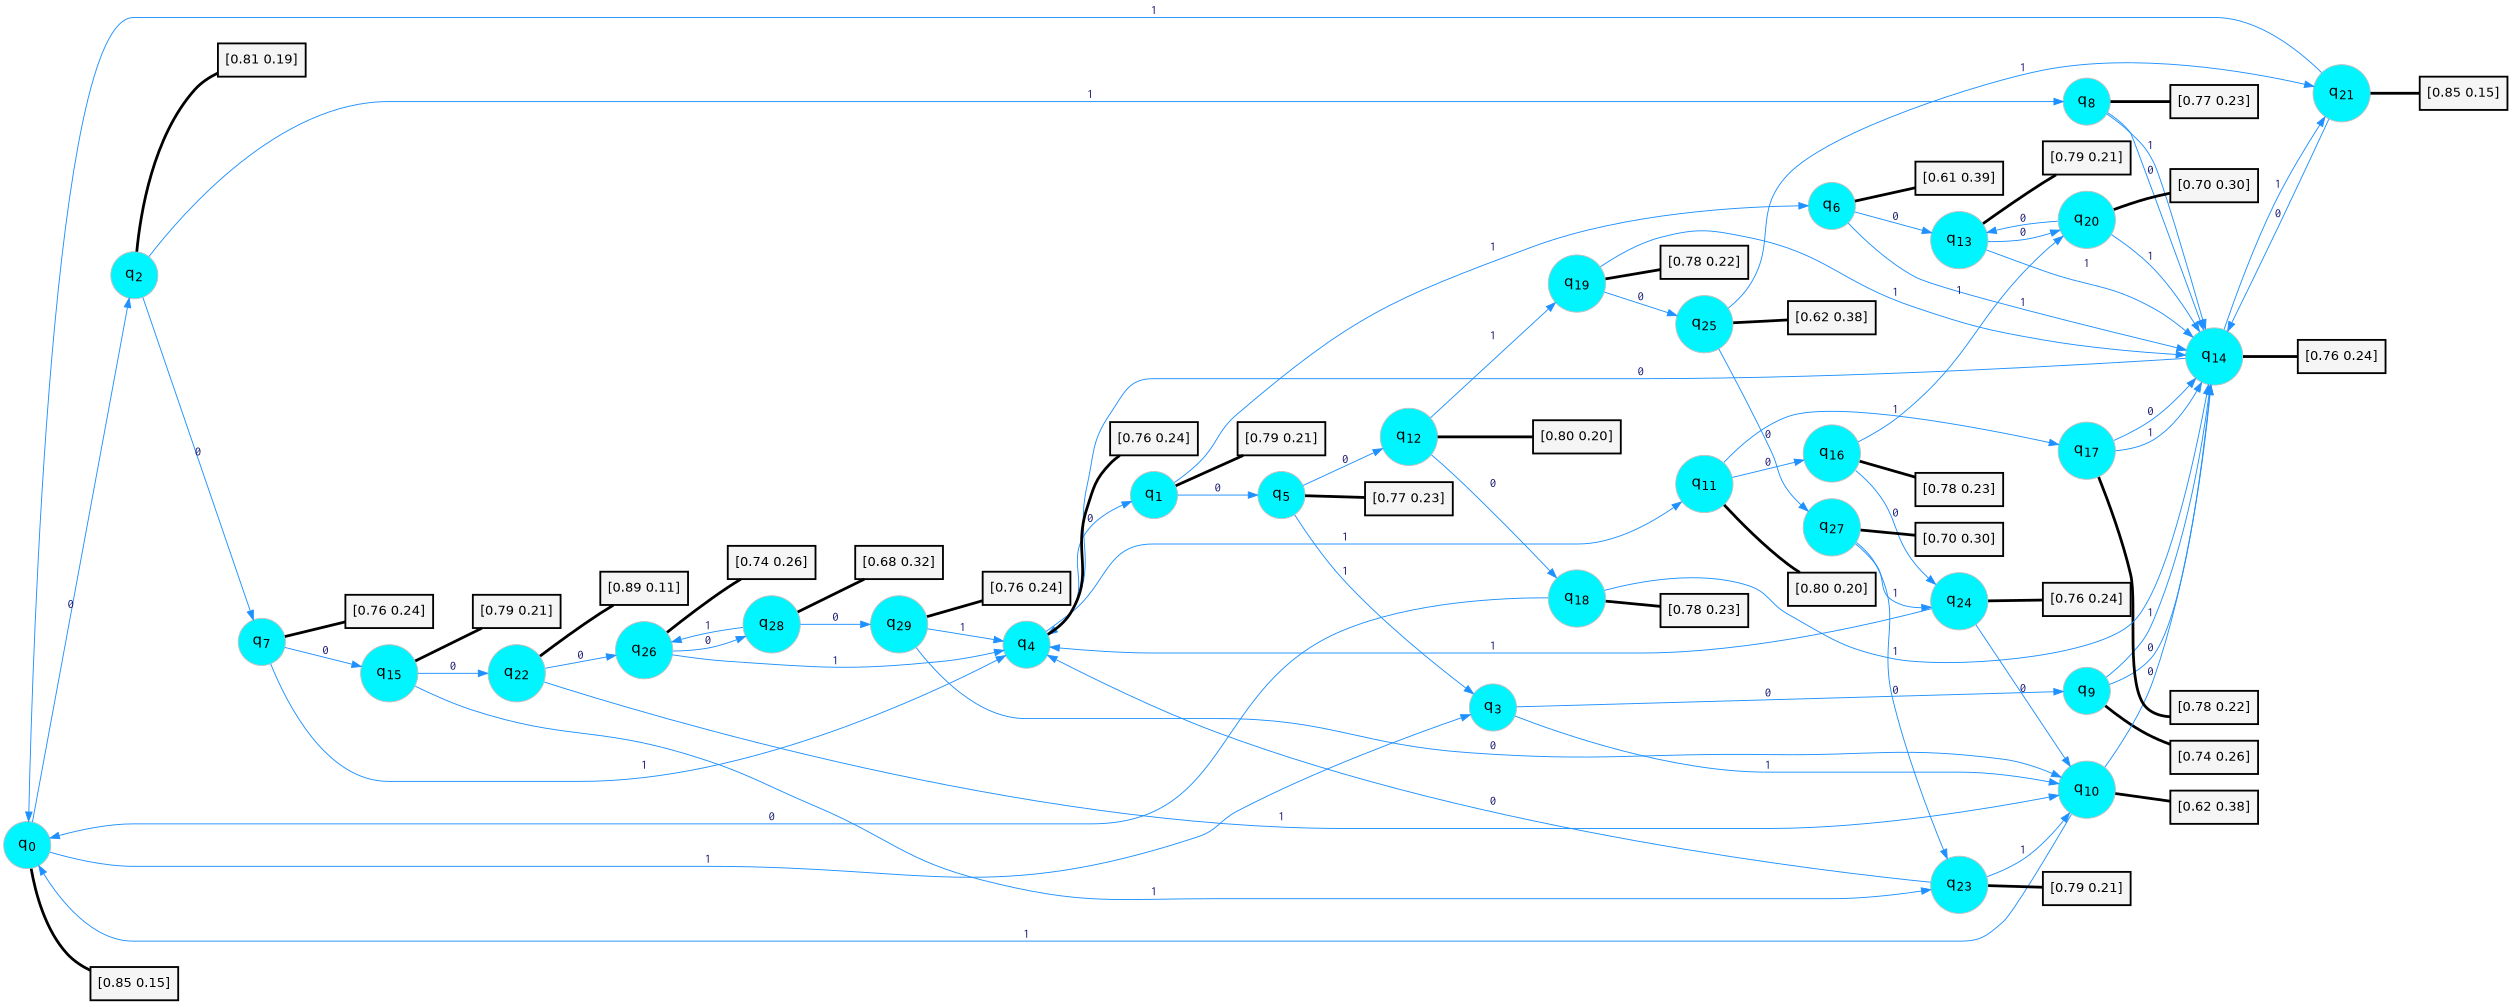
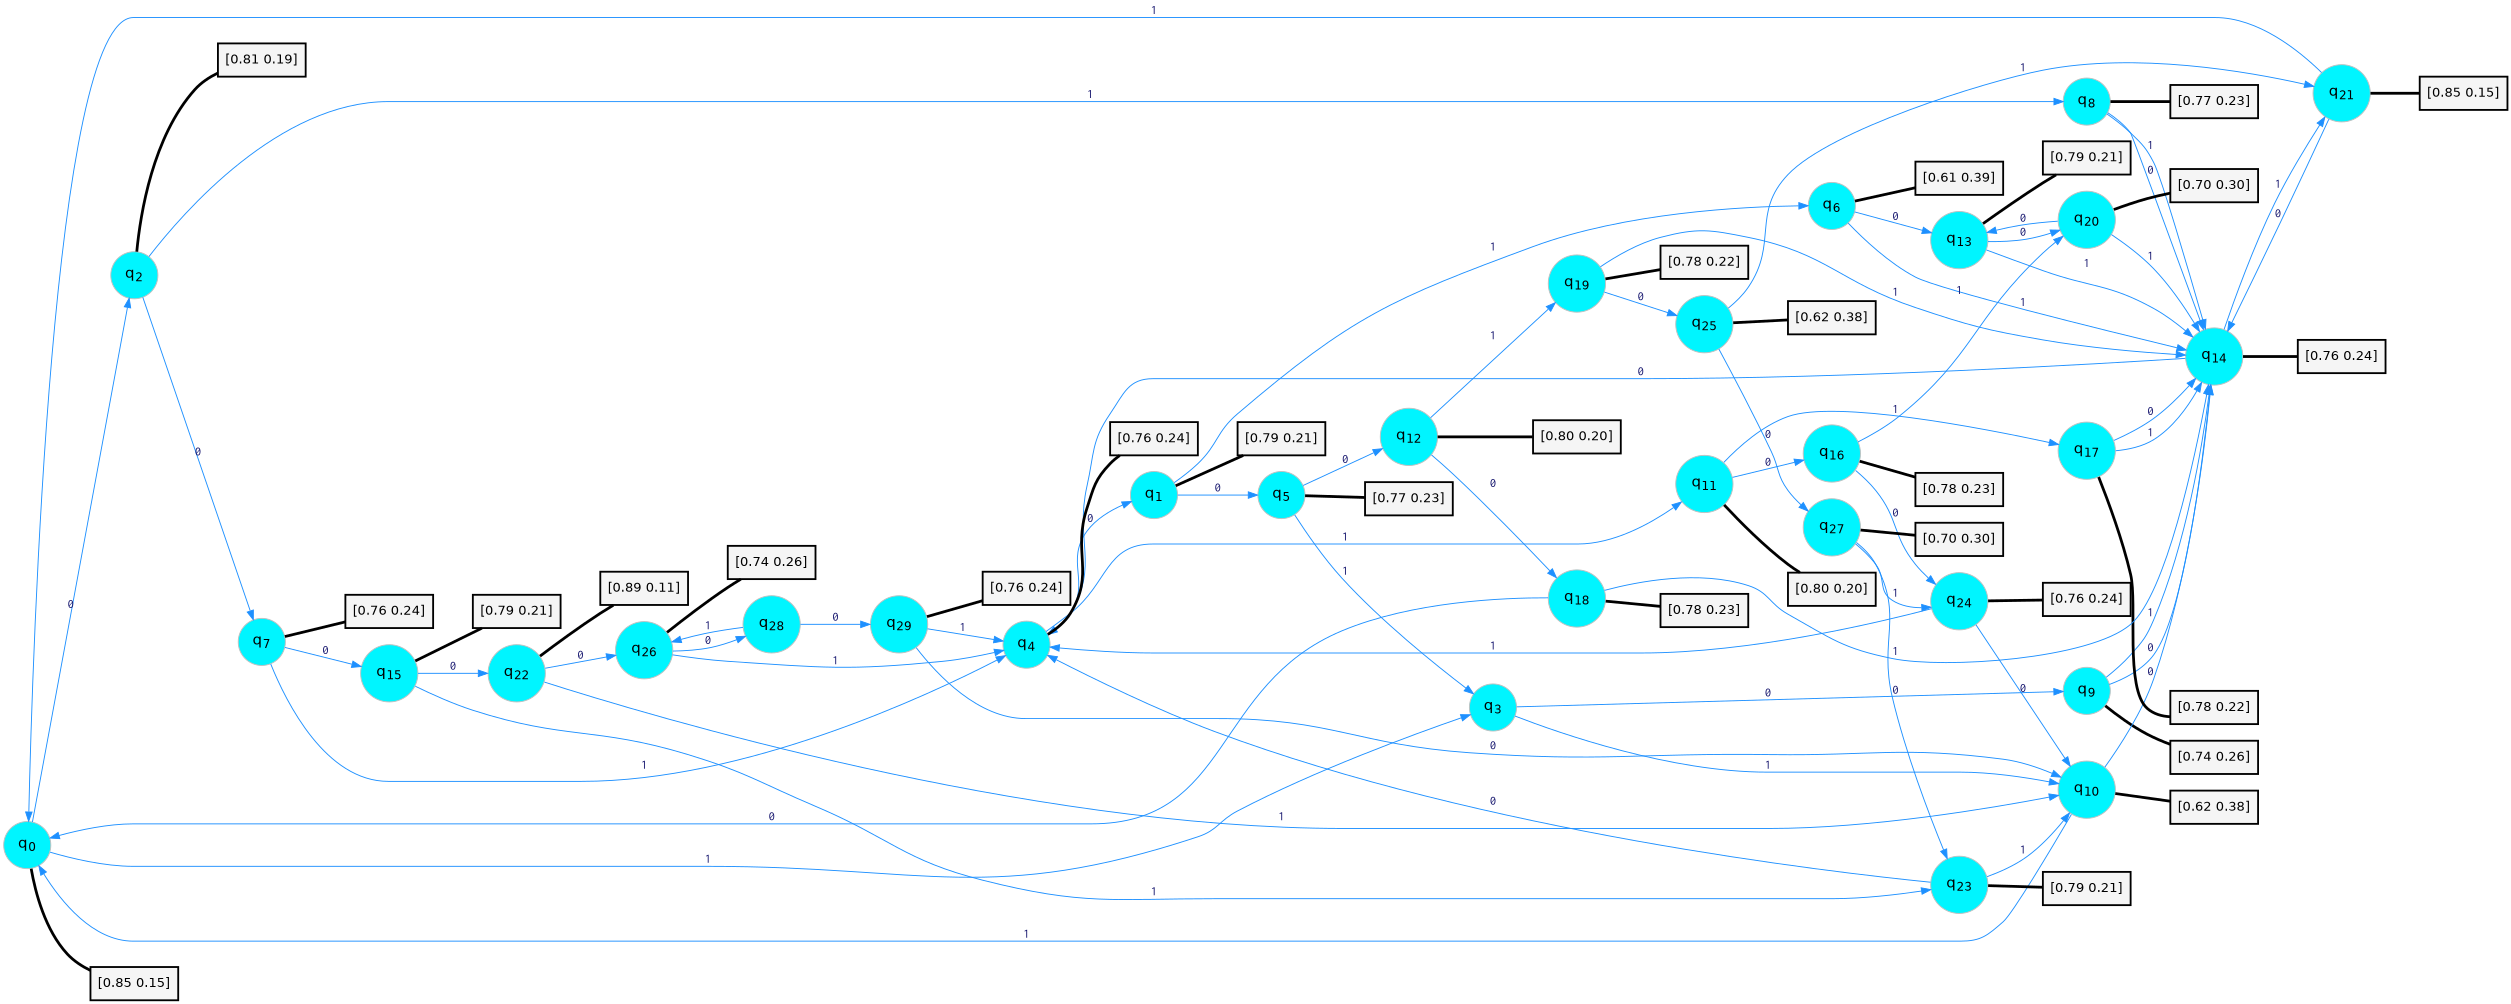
node "[0.68 0.32]": removed
